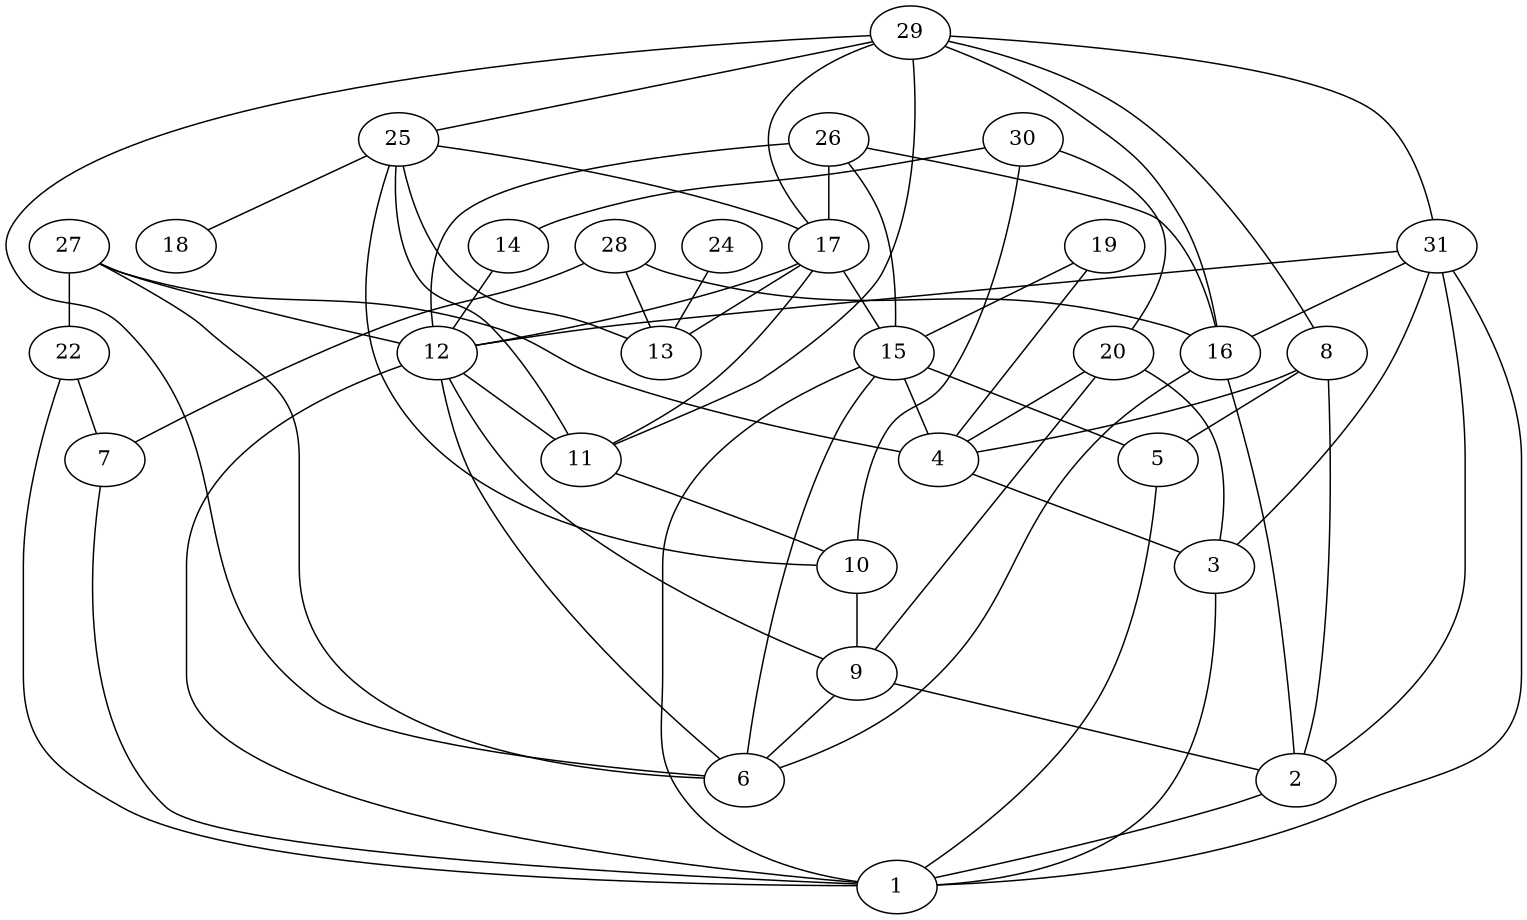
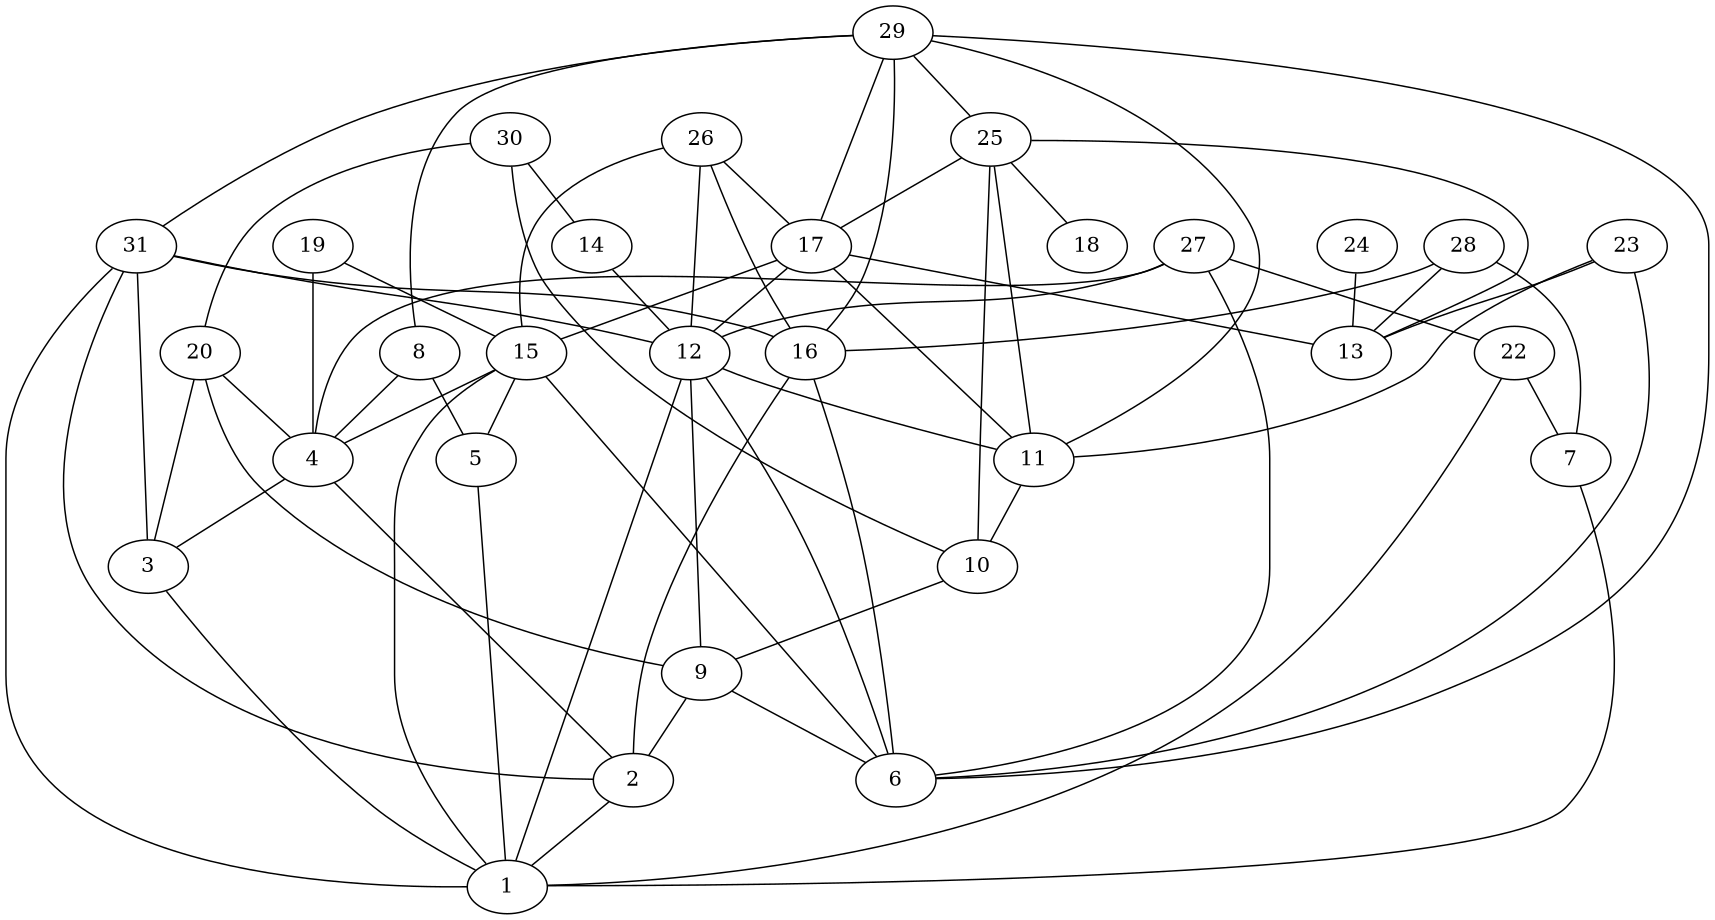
node "23": added
edge "8" -- "2": now "4" -- "2"
